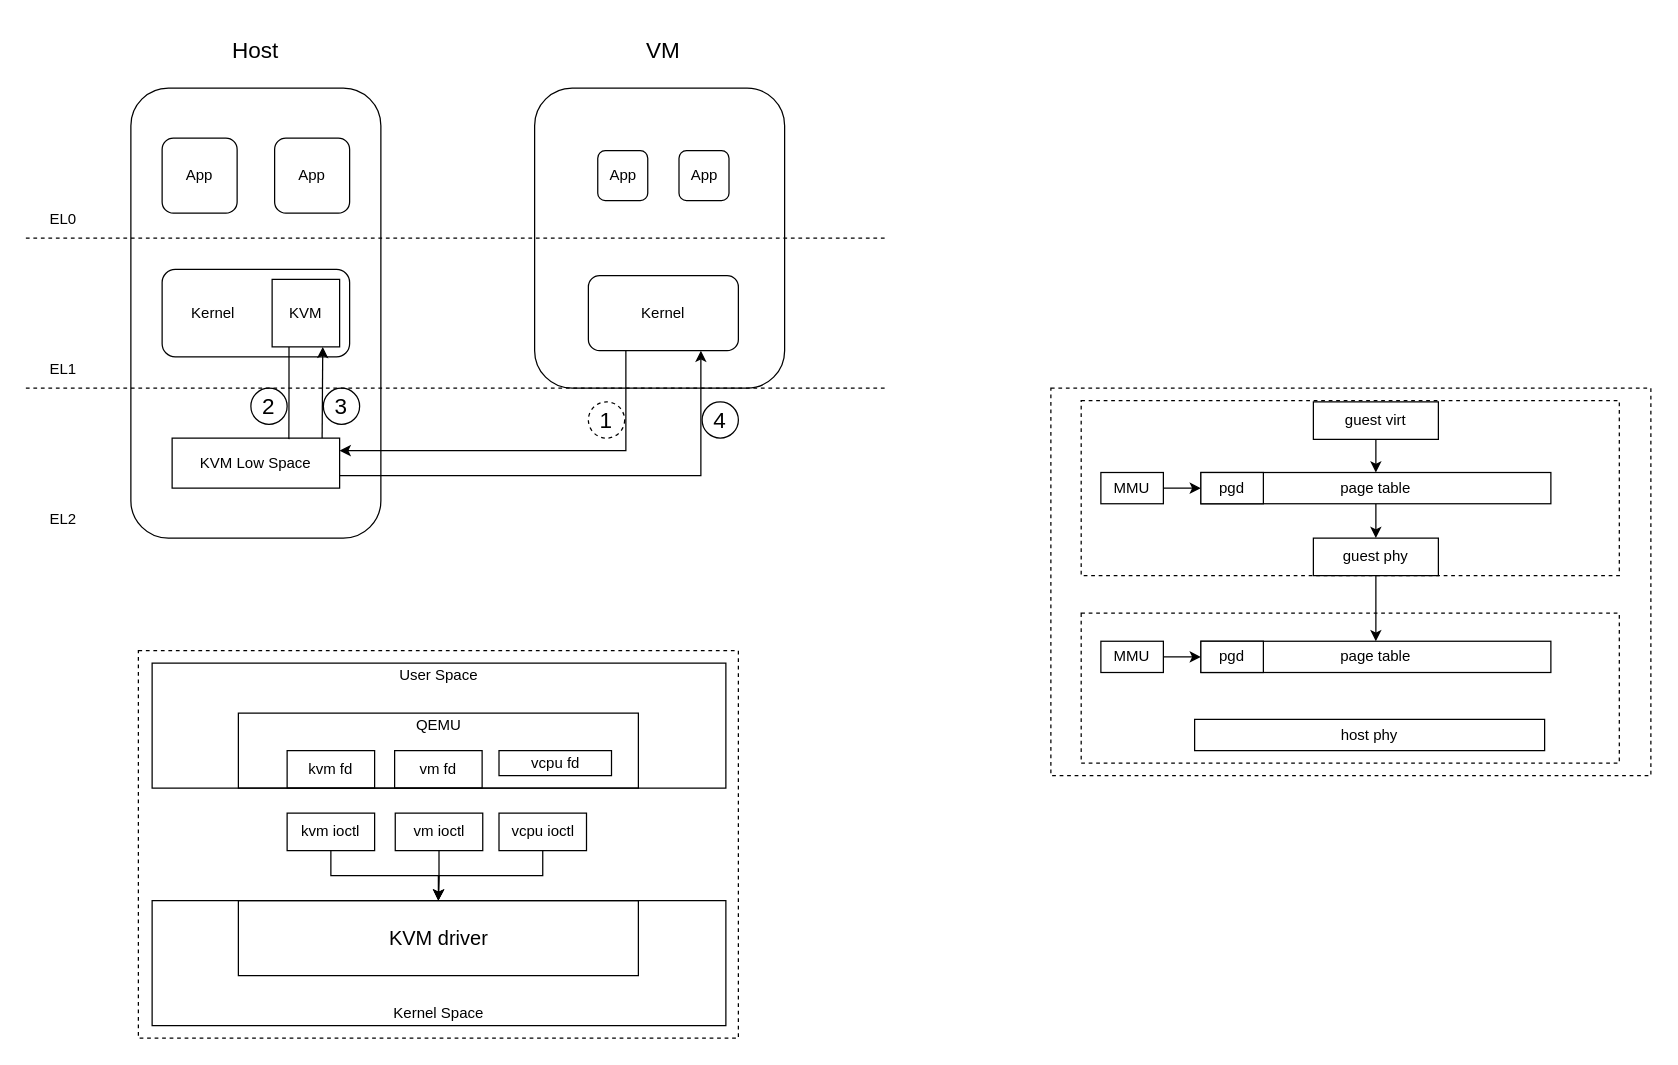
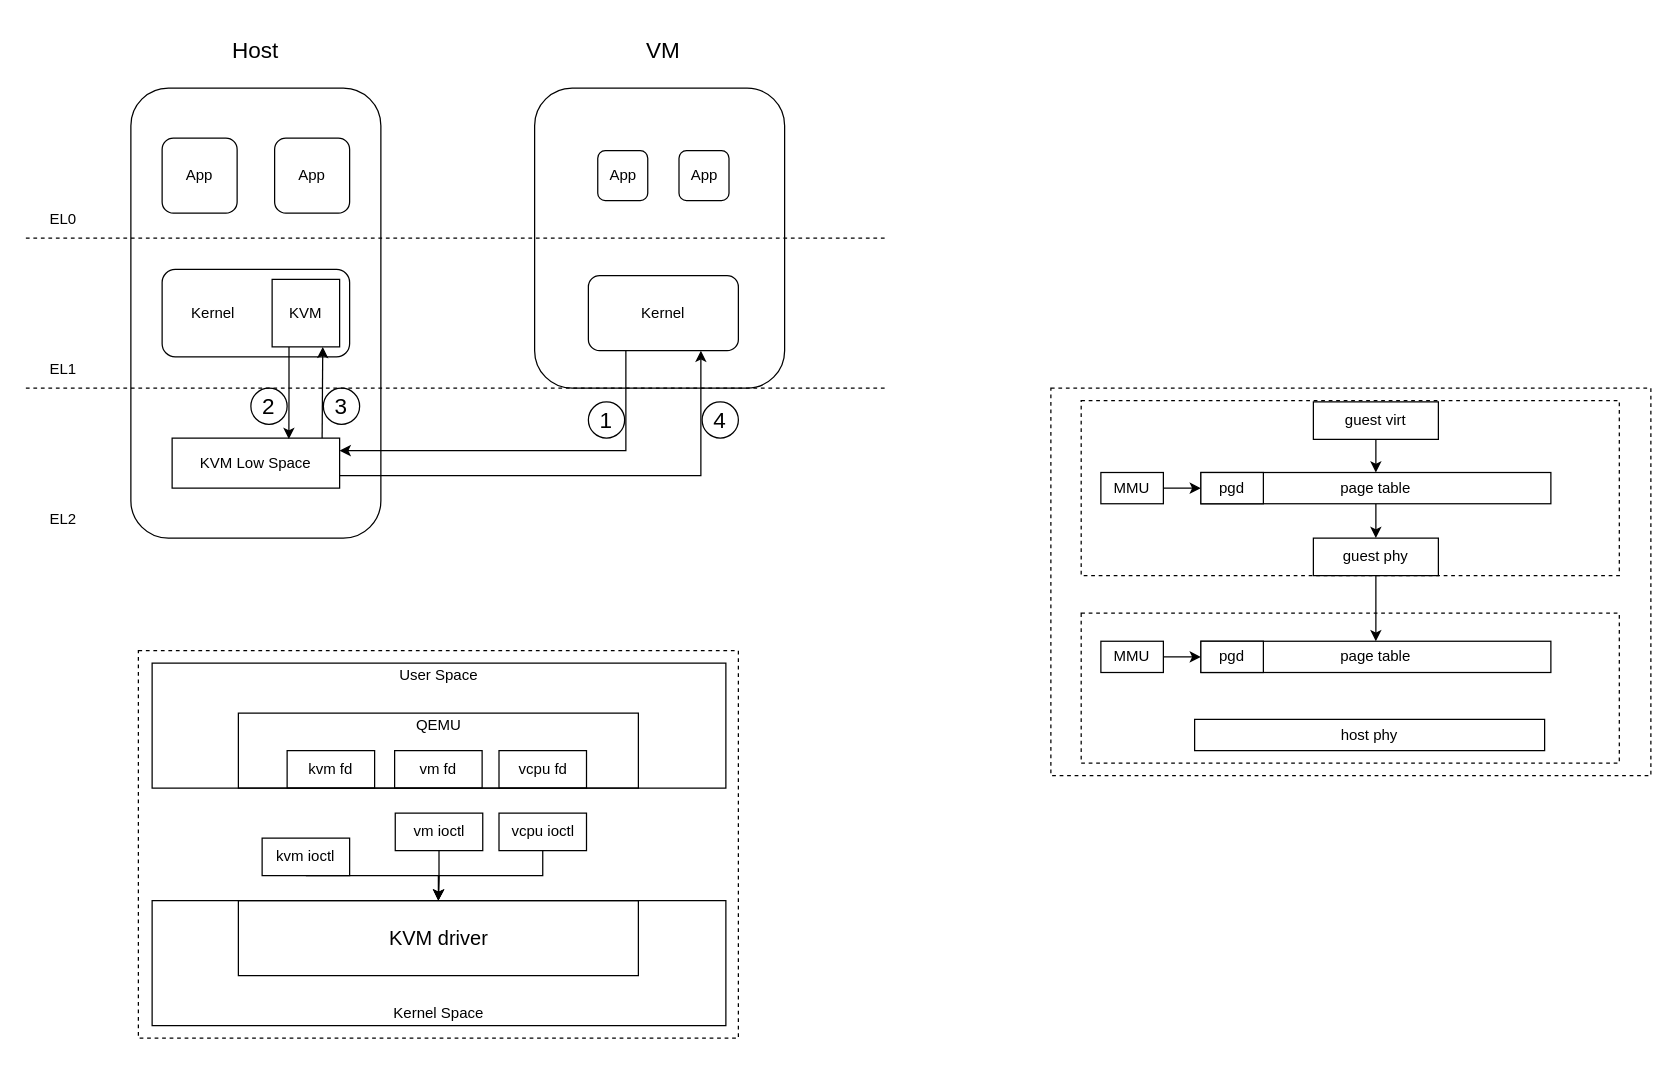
node "1": style dashed -> solid
edge "KVM" -- "KVM Low Space": arrowhead none -> classic
node "vcpu fd": size 113x25 -> 88x38
node "kvm ioctl": moved (331, 832) -> (306, 857)
